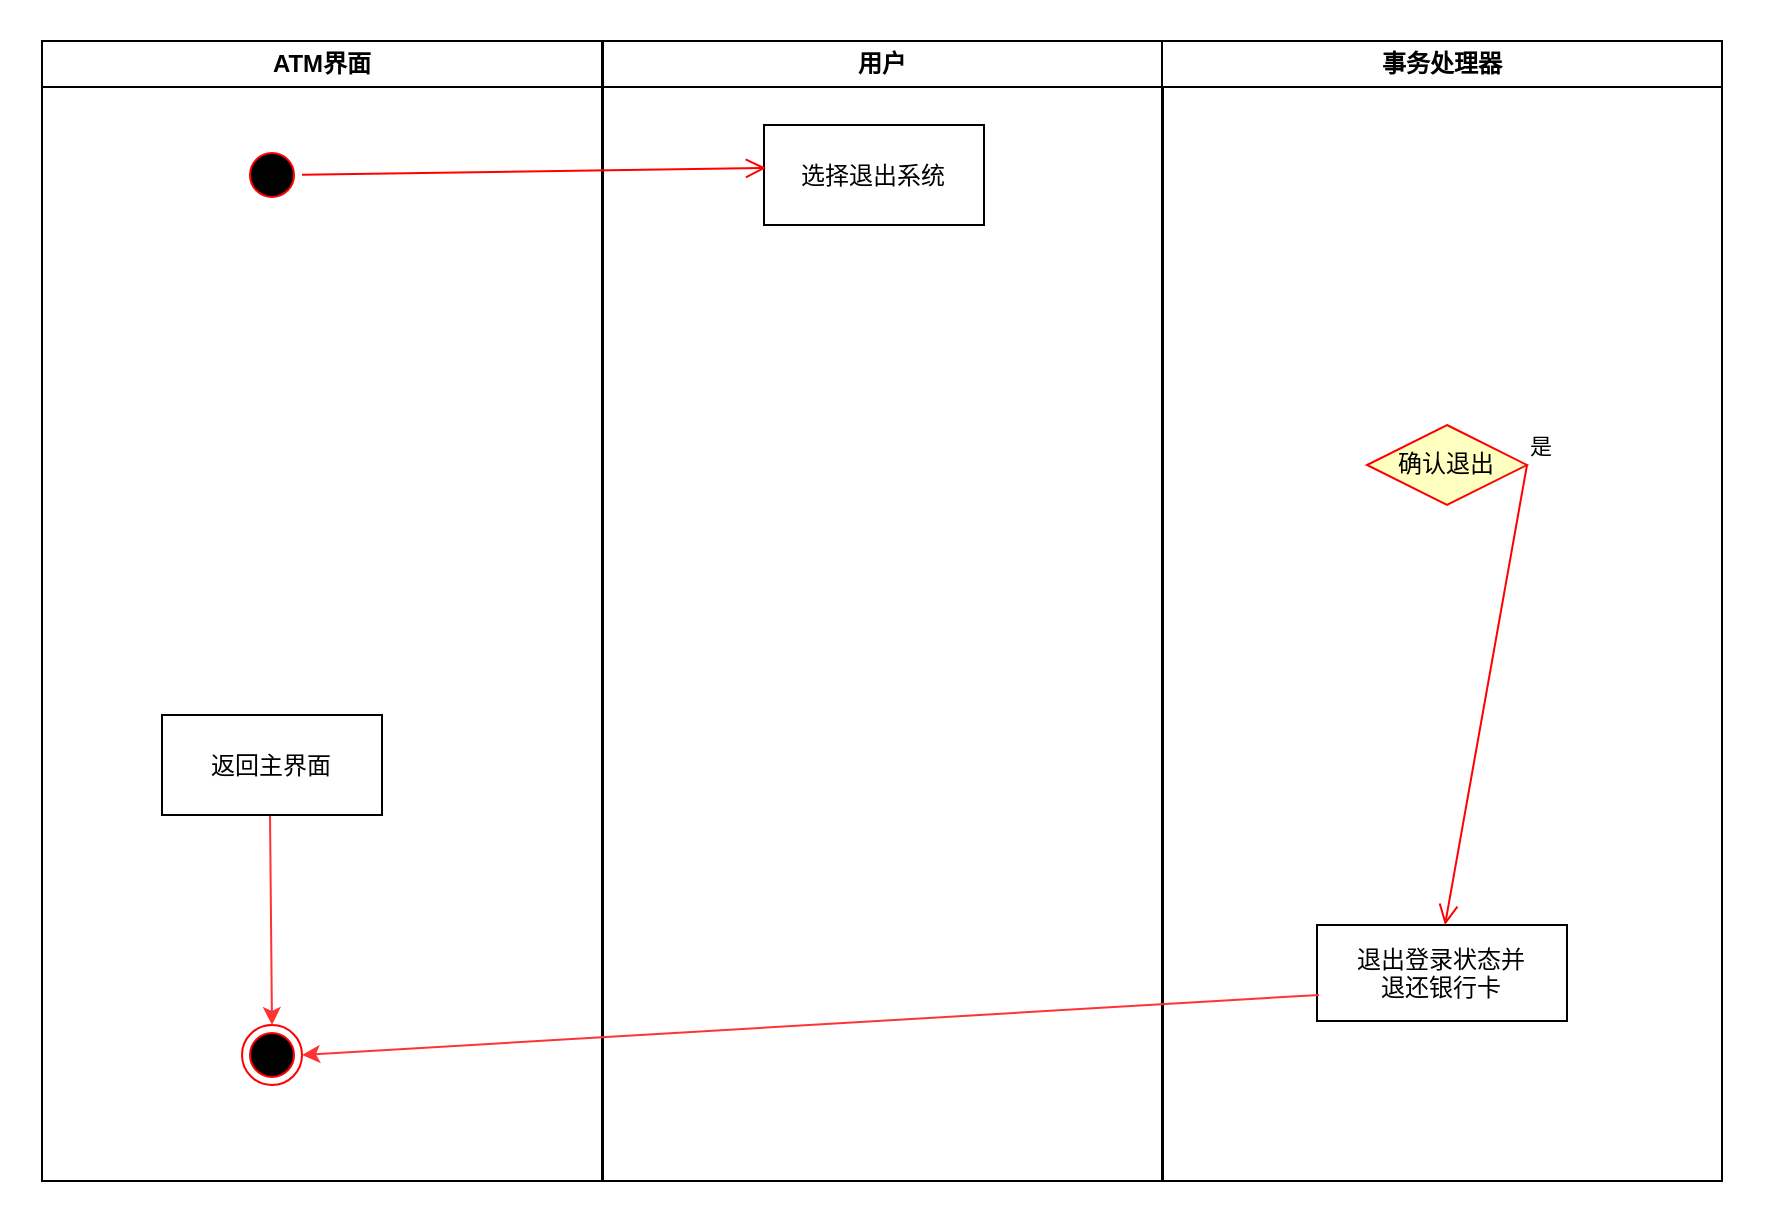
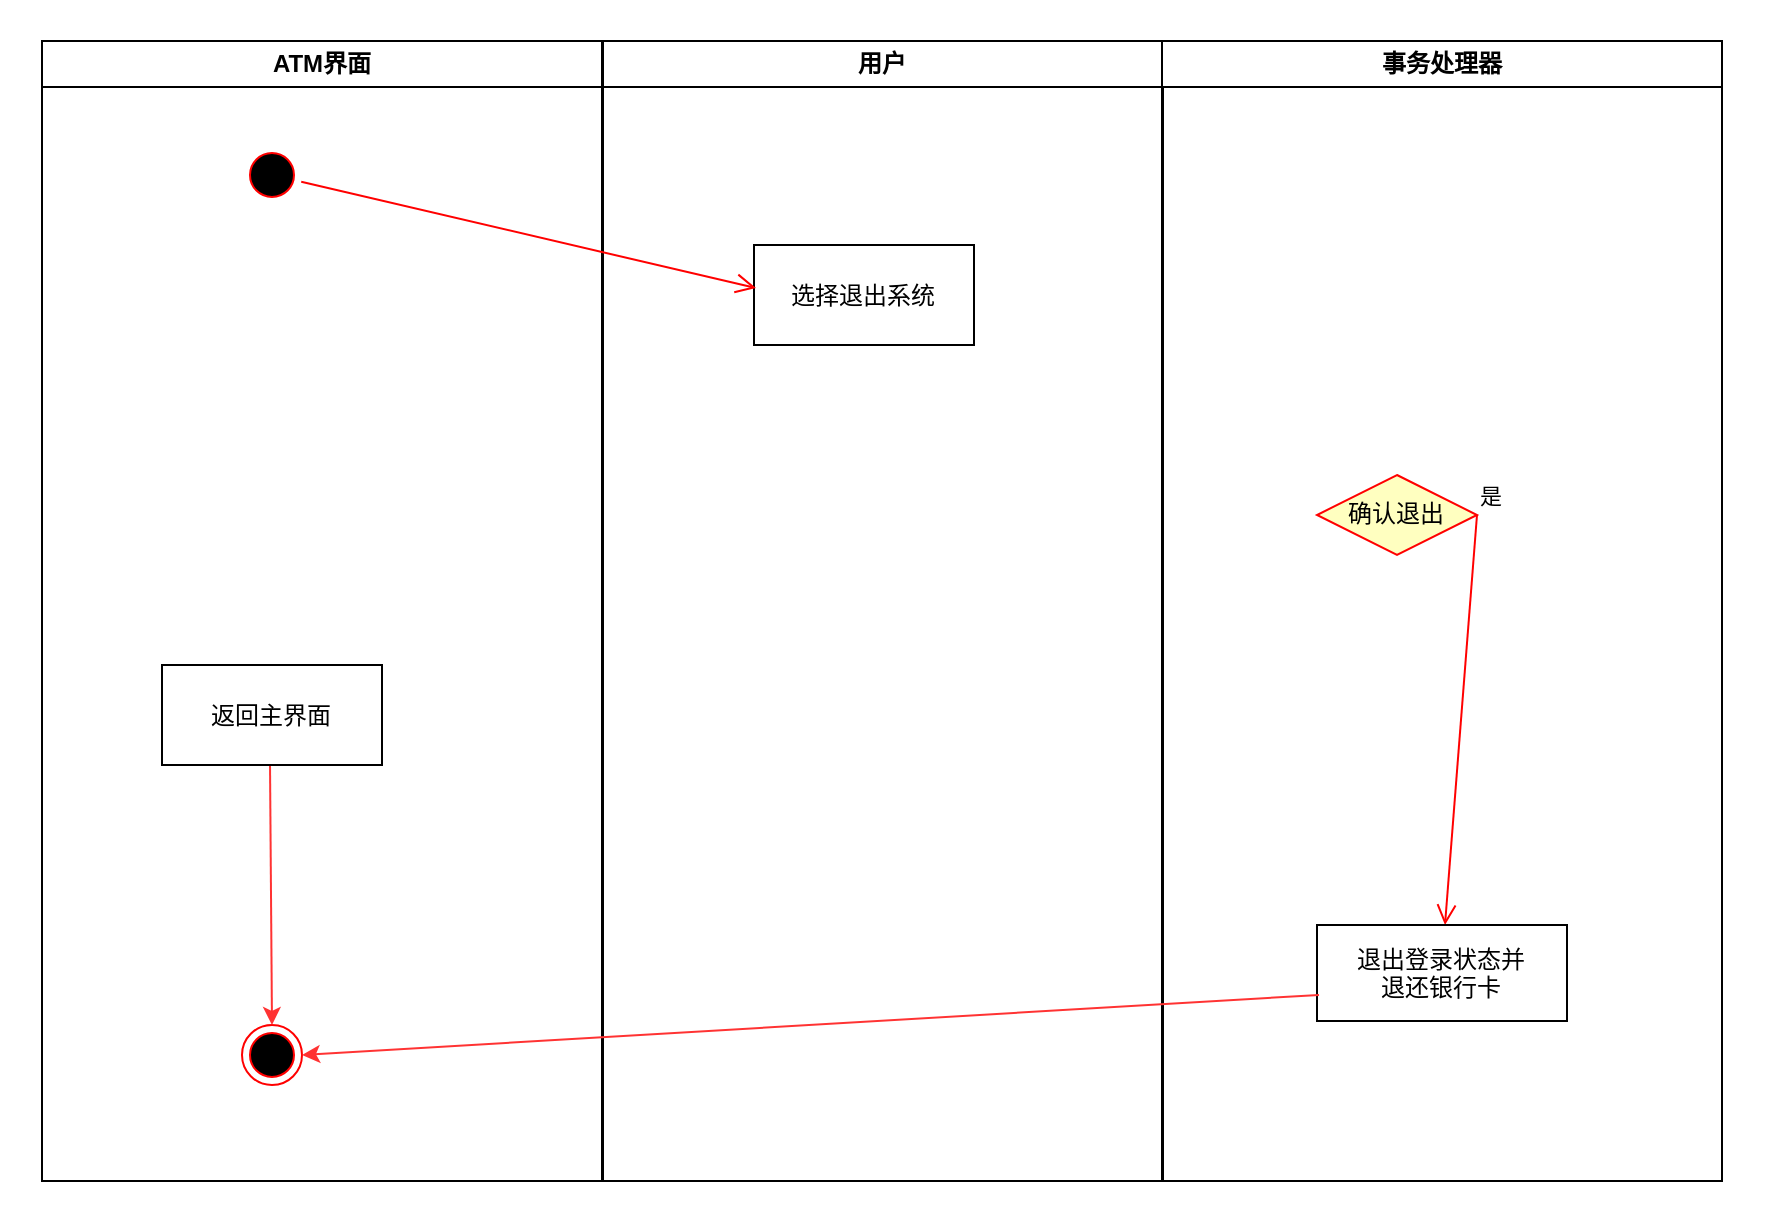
node "选择退出系统": moved (874, 175) -> (864, 295)
node "确认退出": moved (1447, 465) -> (1397, 515)
node "返回主界面": moved (272, 765) -> (272, 715)
